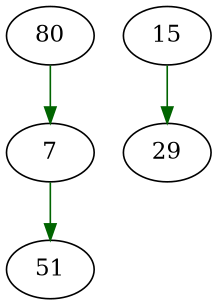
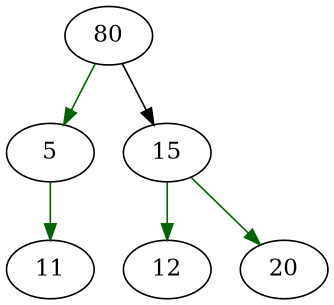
edge "80" -> "15": added
node "7": label "7" -> "5"
node "29": label "29" -> "20"
node "51": label "51" -> "11"
node "12": added
